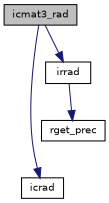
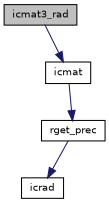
node "irrad": label "irrad" -> "icmat"
edge "icmat3_rad" -> "icrad": now "rget_prec" -> "icrad"
